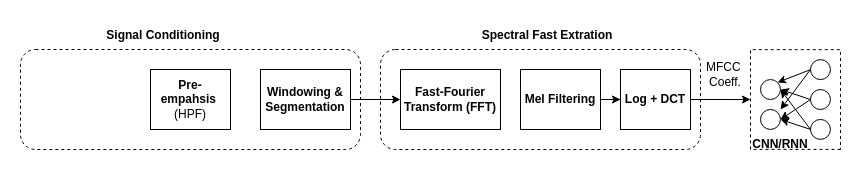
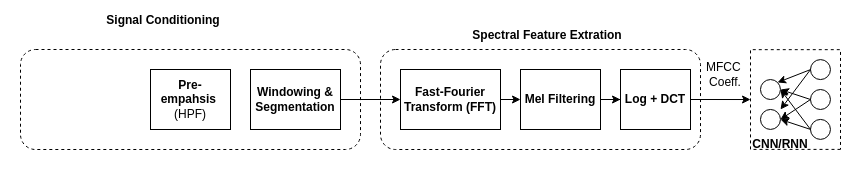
node "Signal Conditioning": moved (164, 35) -> (164, 20)
node "Spectral Fast Extration": label "Spectral Fast Extration" -> "Spectral Feature Extration"
node "Windowing & Segmentation": moved (306, 100) -> (296, 100)
edge "Fast-Fourier Transform (FFT)" -> "Mel Filtering": added
